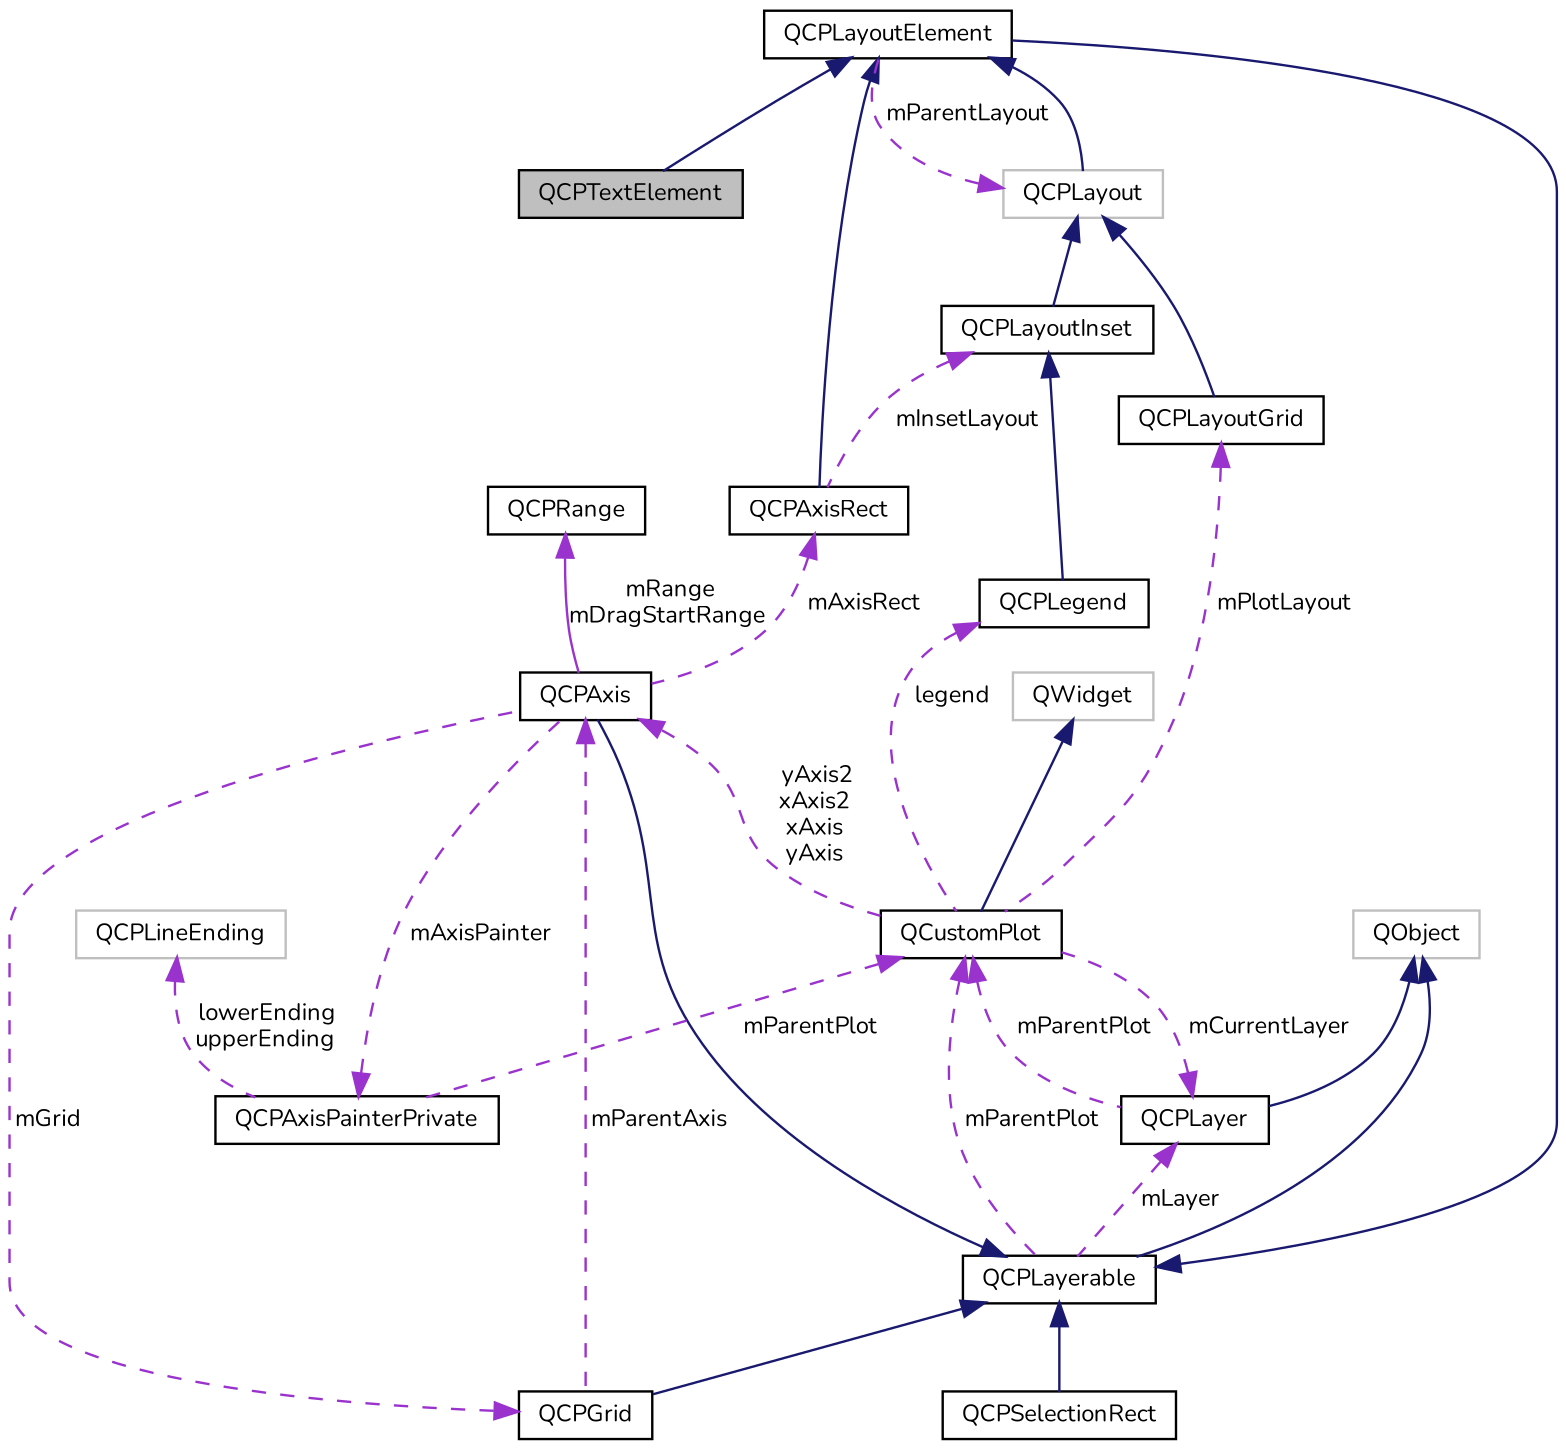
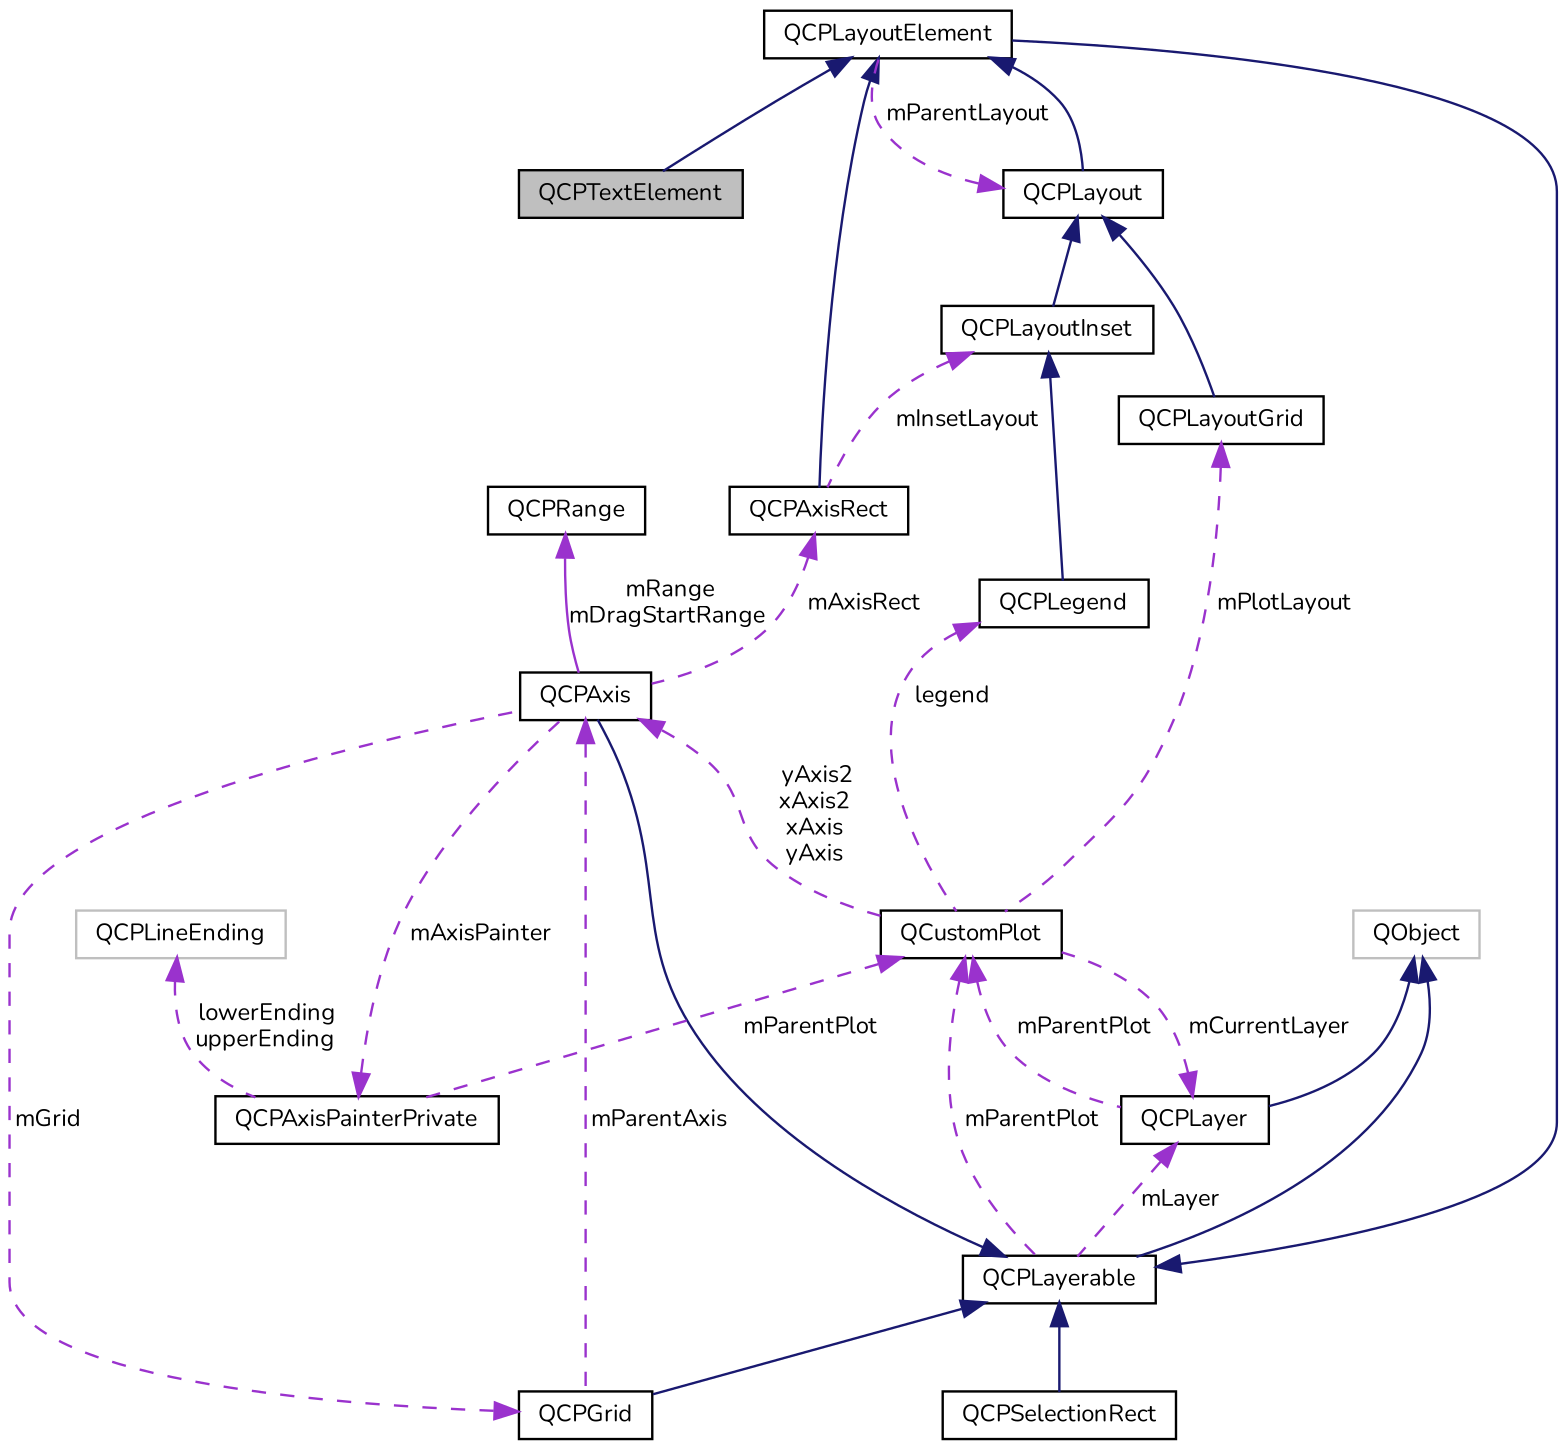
node "QCPLayout": color grey75 -> black
node "QWidget": removed
